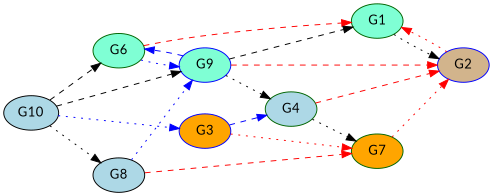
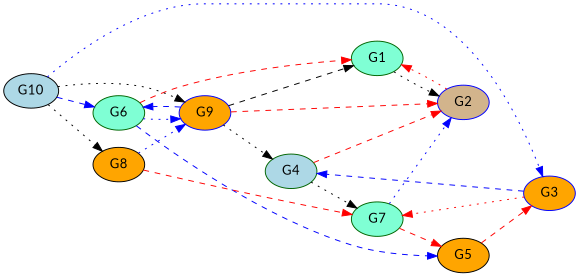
node "G9": fillcolor aquamarine -> orange
edge "G10" -> "G6": color black -> blue
edge "G10" -> "G9": style dashed -> dotted
edge "G7" -> "G2": color red -> blue
node "G7": fillcolor orange -> aquamarine
node "G8": fillcolor lightblue -> orange
node "G5": added
